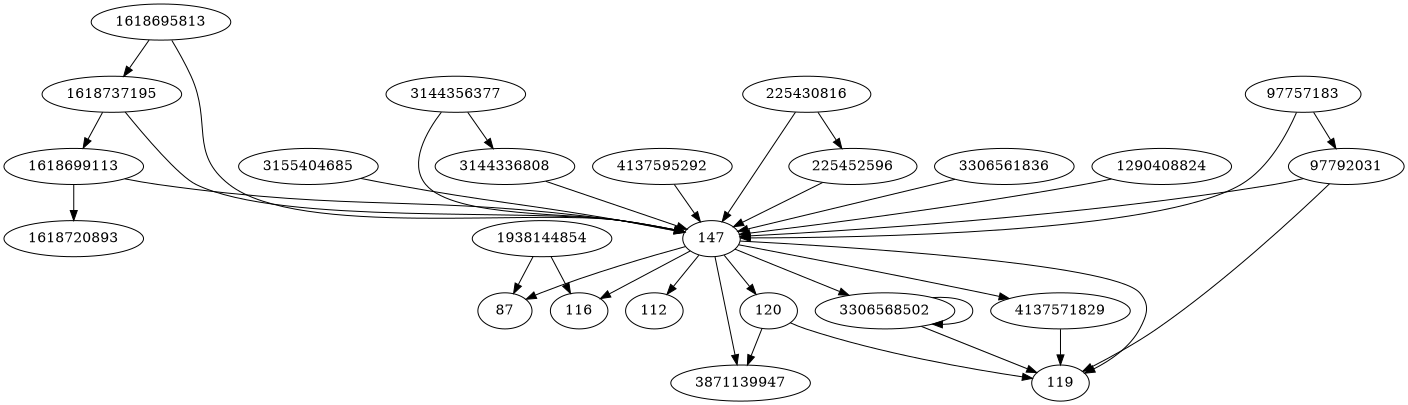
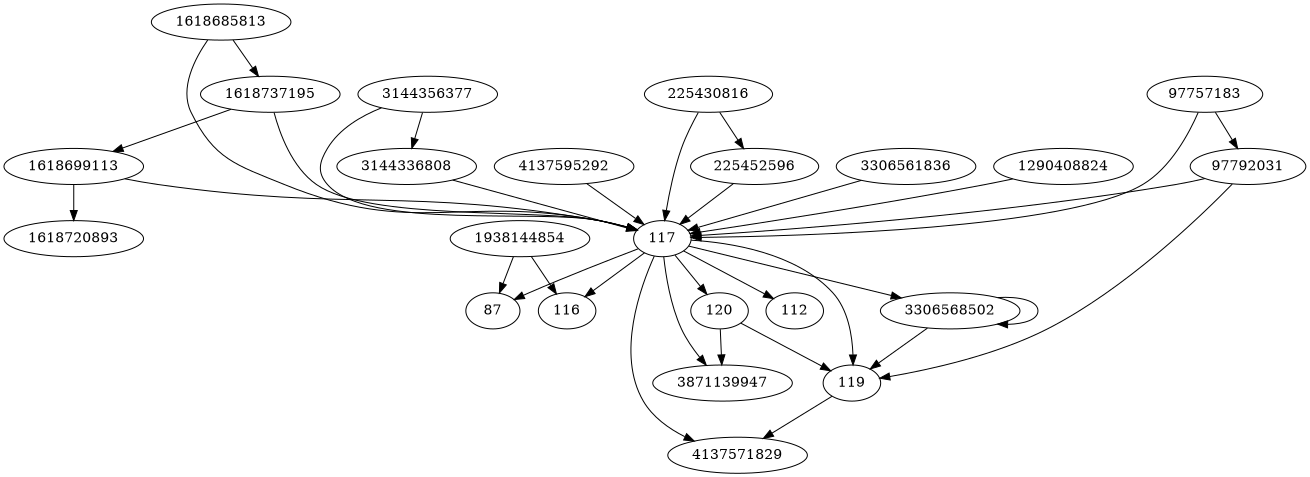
node "1618695813": label "1618695813" -> "1618685813"
node "3155404685": removed
node "147": label "147" -> "117"
edge "4137571829" -> "119": reversed
